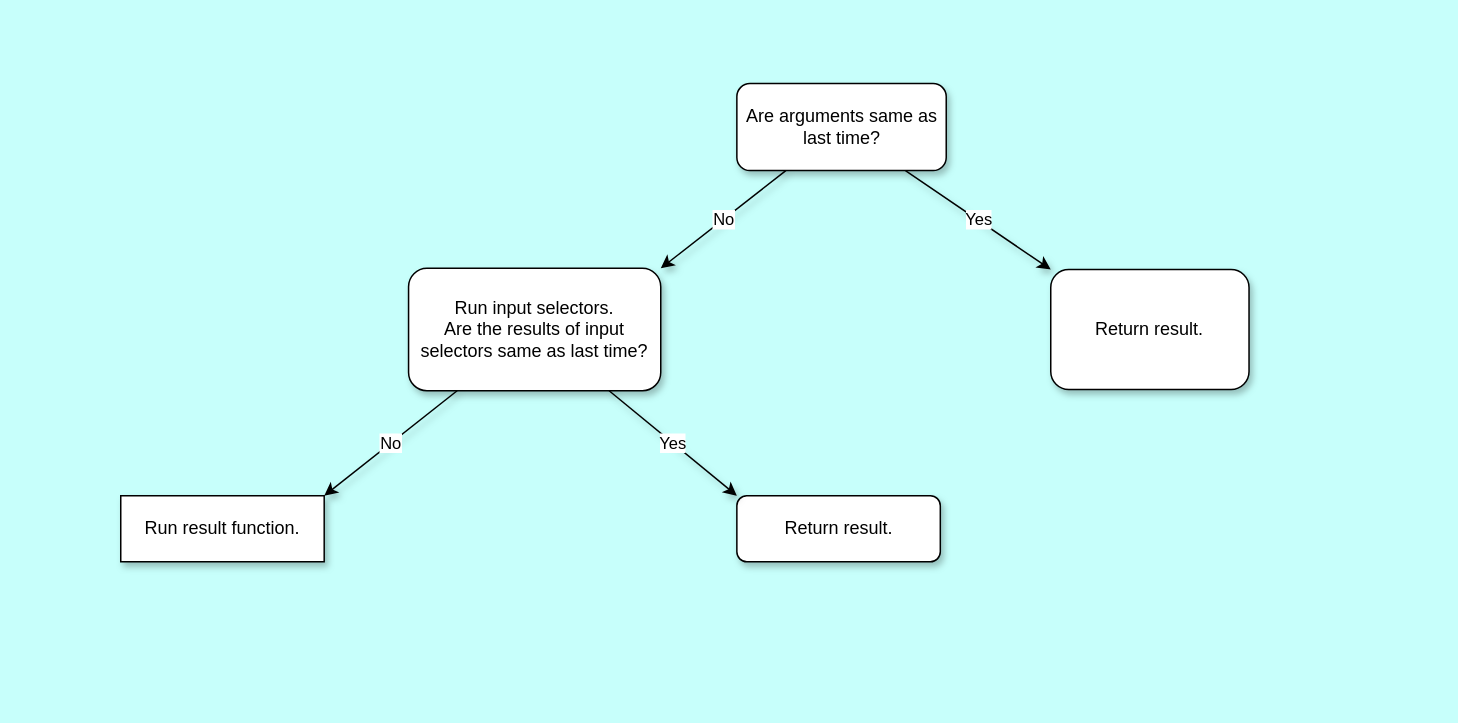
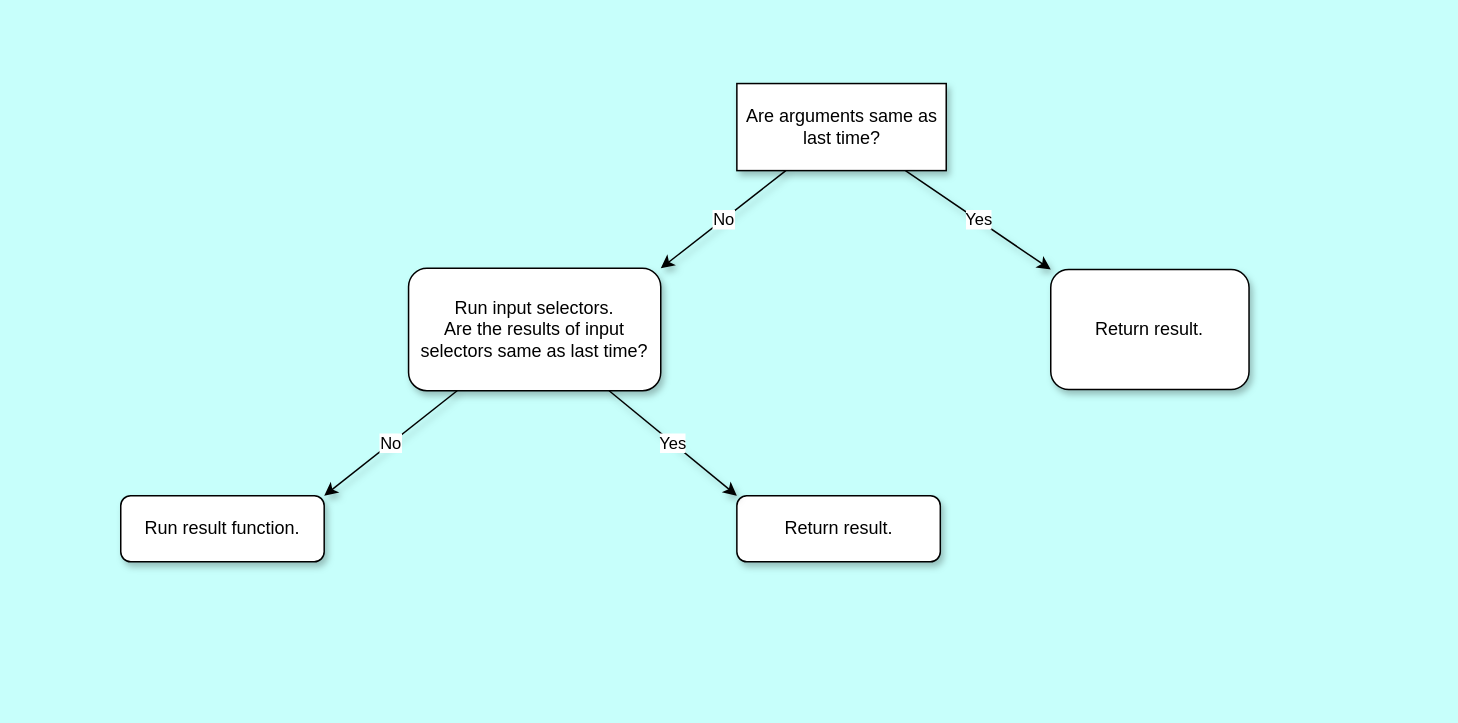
node "Are arguments same as last time?": shape rounded rectangle -> rectangle
node "Run result function.": shape rectangle -> rounded rectangle
